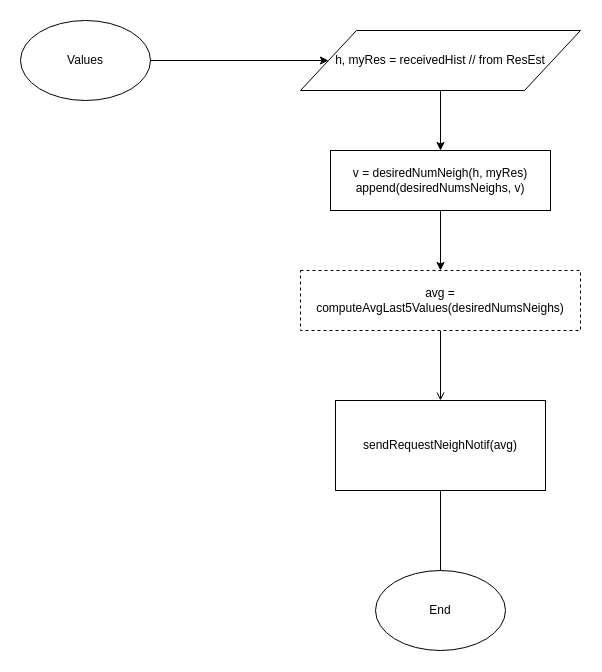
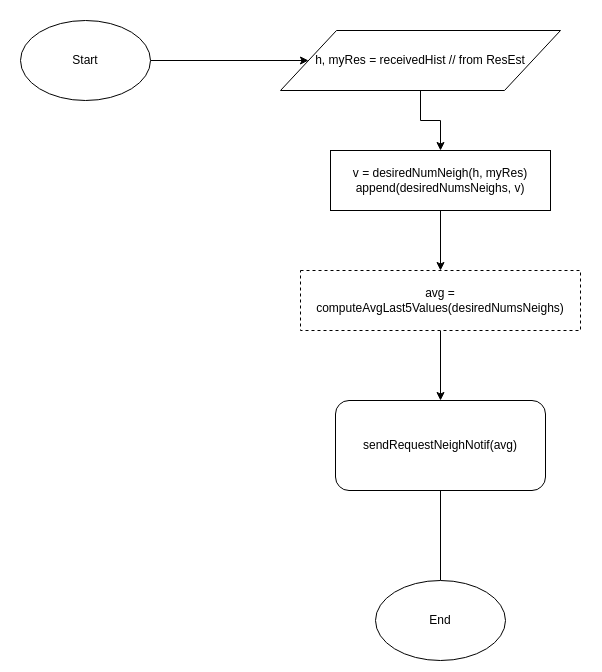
node "Values": label "Values" -> "Start"
node "h, myRes = receivedHist // from ResEst": moved (441, 61) -> (421, 61)
edge "avg = computeAvgLast5Values(desiredNumsNeighs)" -> "sendRequestNeighNotif(avg)": arrowhead open -> classic
node "sendRequestNeighNotif(avg)": shape rectangle -> rounded rectangle
node "End": moved (441, 611) -> (441, 621)
